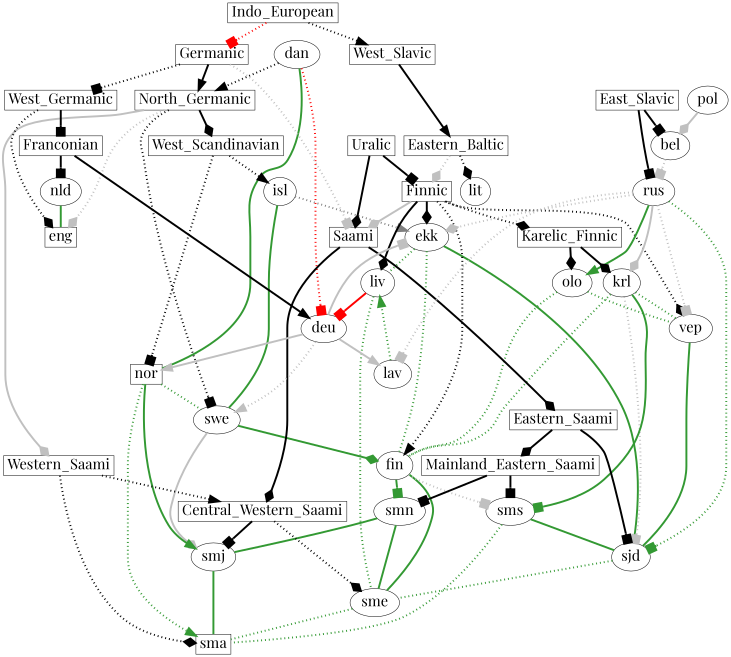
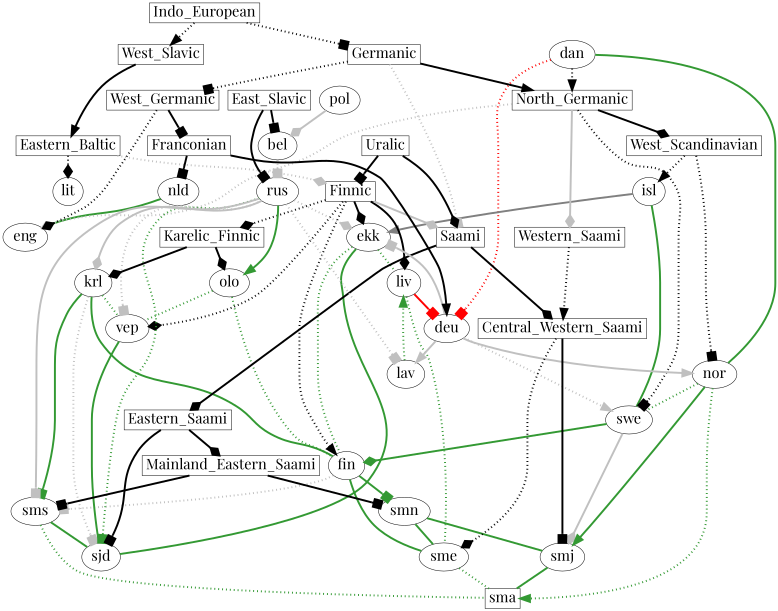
edge "Indo_European" -> "Germanic": color #ff0000ff -> #000000ff
edge "isl" -> "ekk": style dotted -> solid
node "eng": shape box -> ellipse
edge "rus" -> "sms": added
node "nor": shape box -> ellipse
edge "krl" -- "fin": style dotted -> solid
edge "sjd" -- "sme": removed
edge "Western_Saami" -> "sma": removed
